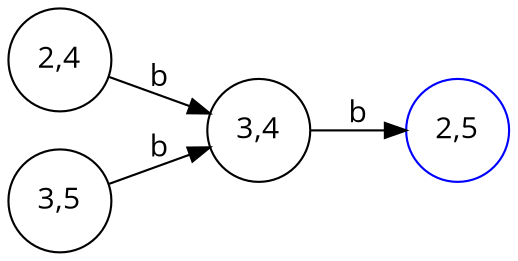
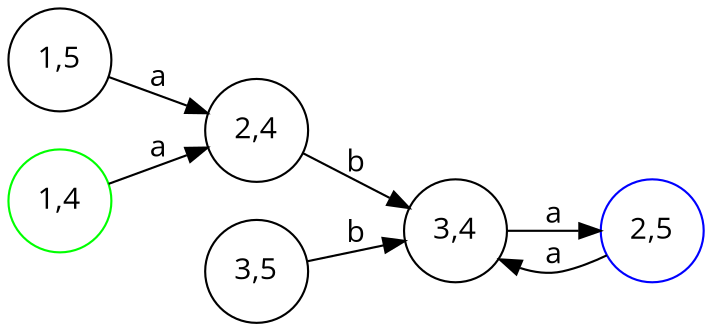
node "1,5": added
edge "3,4" -> "2,5": label "b" -> "a"
node "1,4": added
edge "2,5" -> "3,4": added, label "a"
